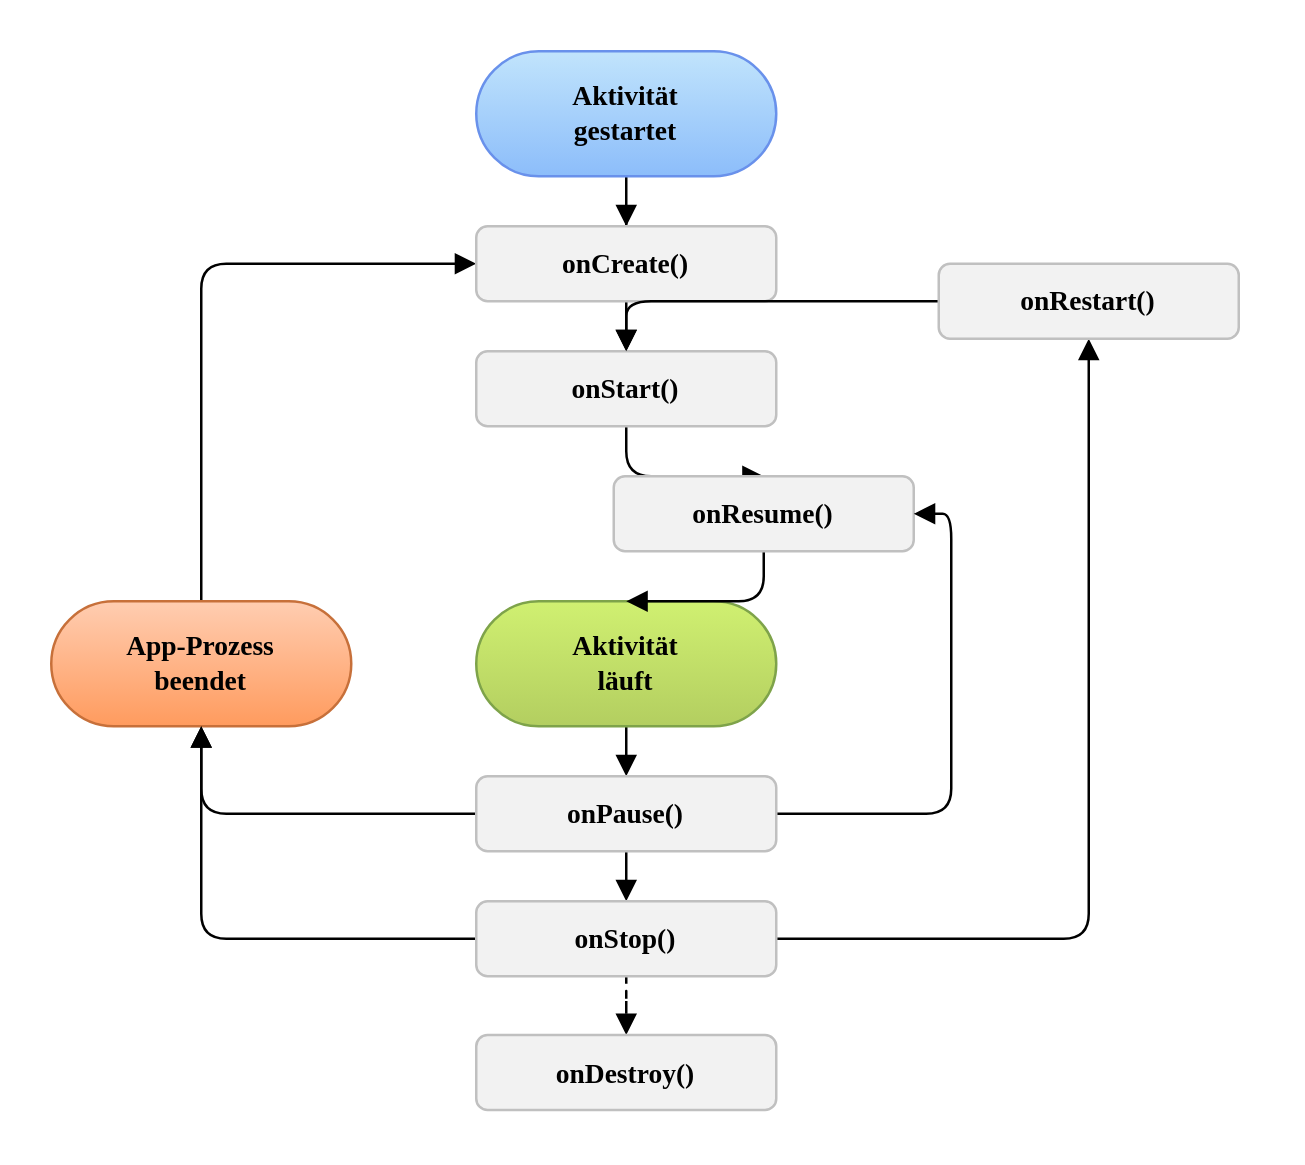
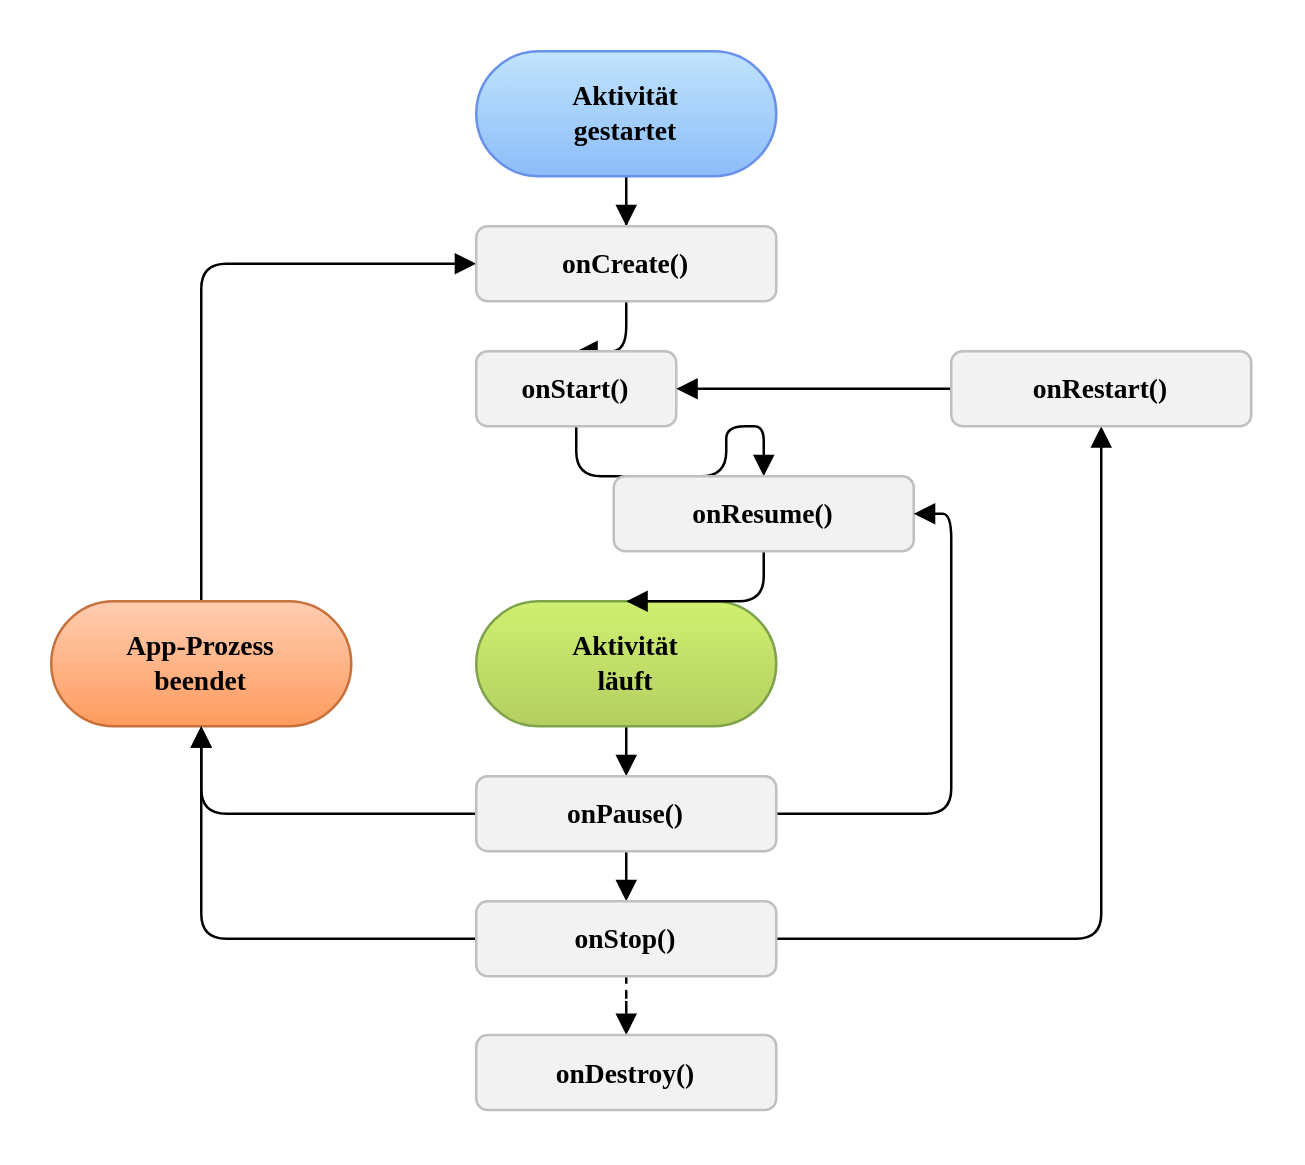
node "onRestart()": moved (1089, 301) -> (1101, 389)
node "onStart()": size 300x75 -> 200x75
